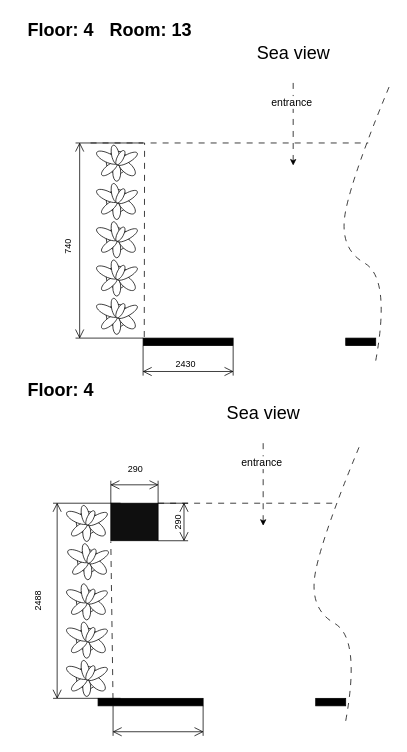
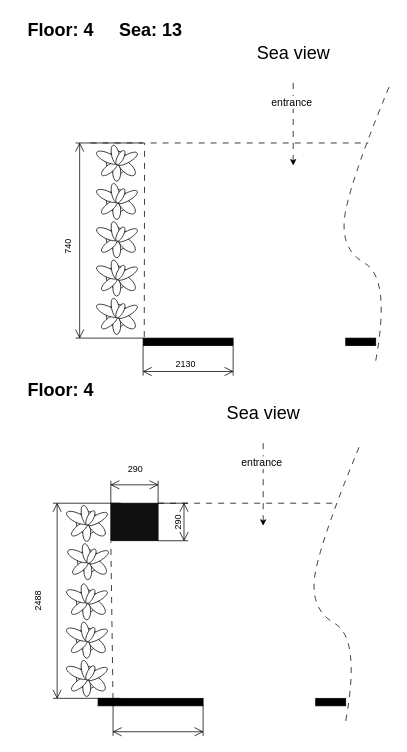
node "Room: 13": label "Room: 13" -> "Sea: 13"
node "2430": label "2430" -> "2130"
